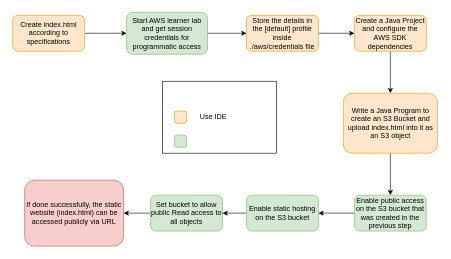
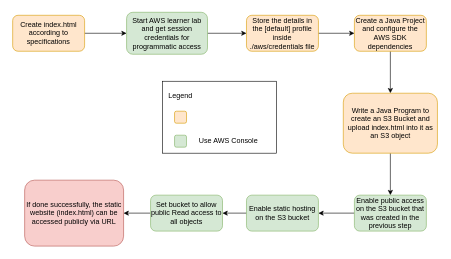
node "Legend": added
node "Use IDE": removed
node "Use AWS Console": added
